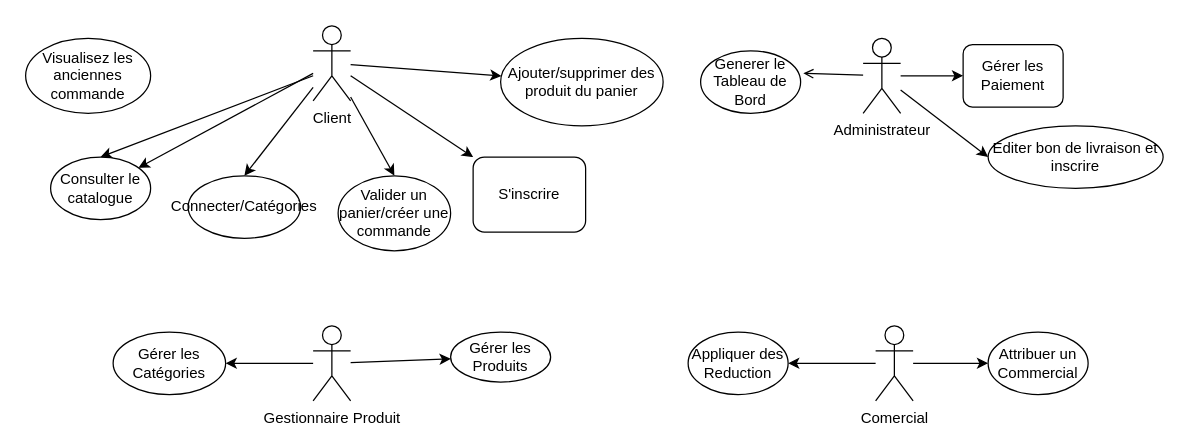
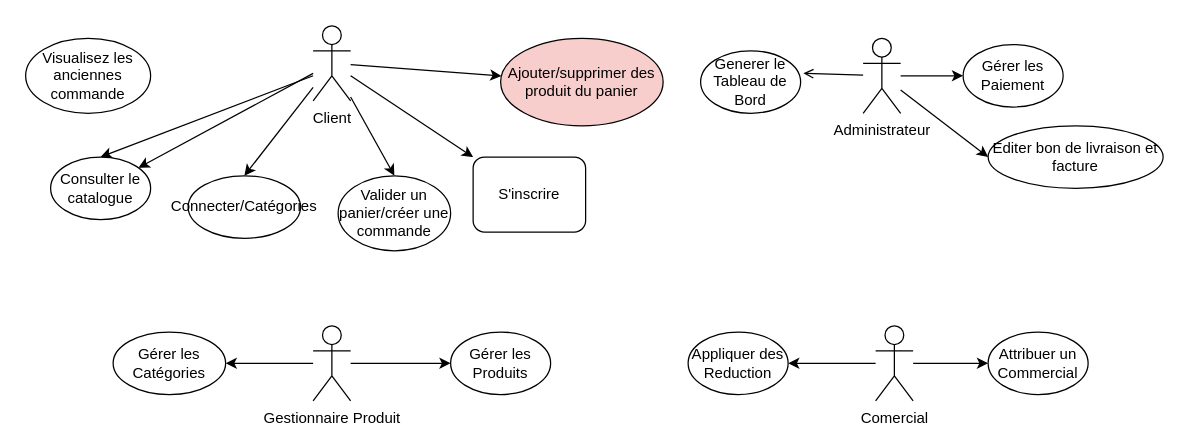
node "Gérer les Paiement": shape rounded rectangle -> ellipse
node "Ajouter/supprimer des produit du panier": fillcolor #ffffff -> #f8cecc
node "Editer bon de livraison et inscrire": label "Editer bon de livraison et inscrire" -> "Editer bon de livraison et facture"
node "Gérer les Produits": size 100x50 -> 100x63
